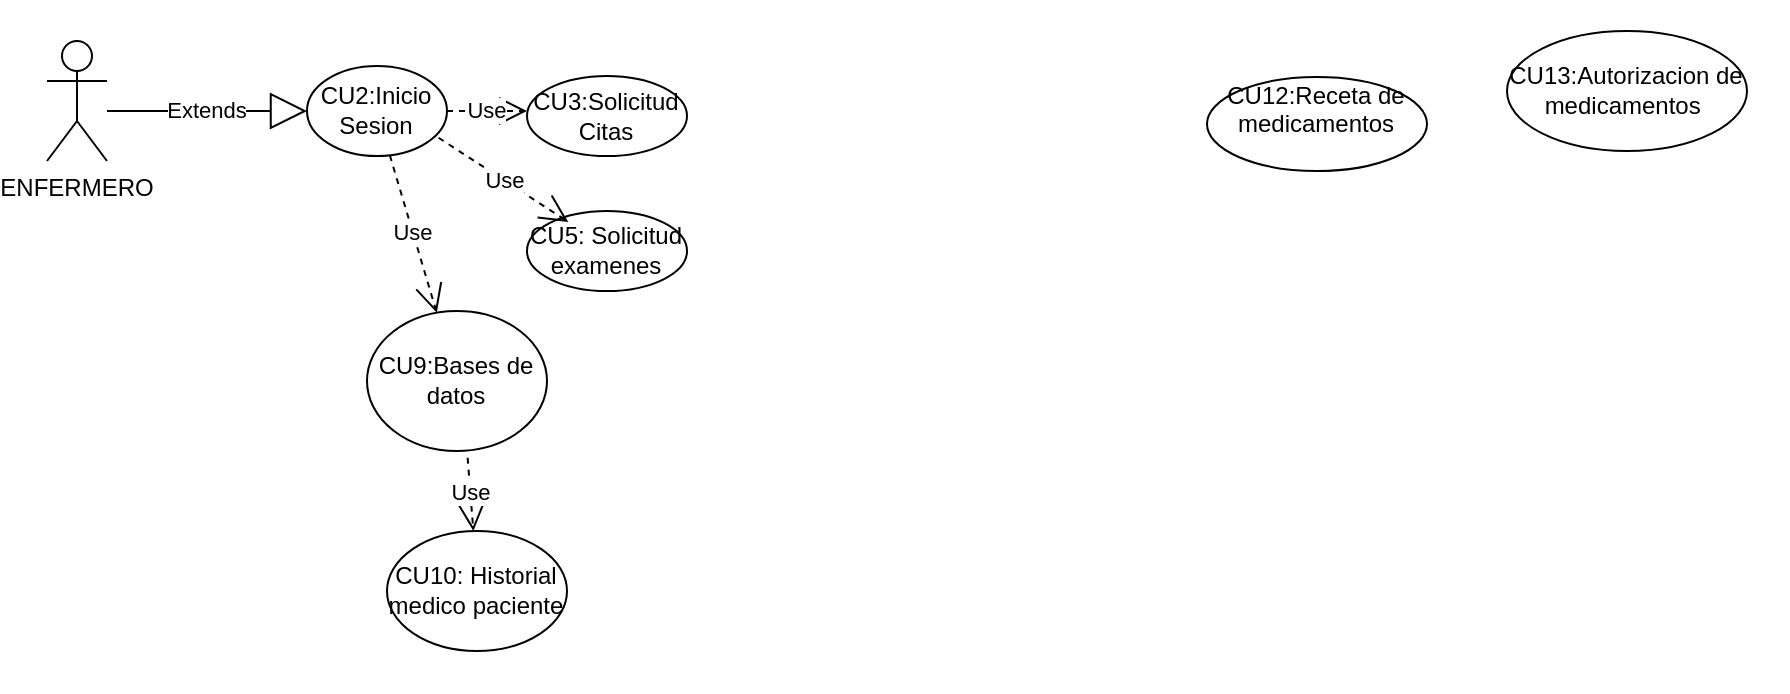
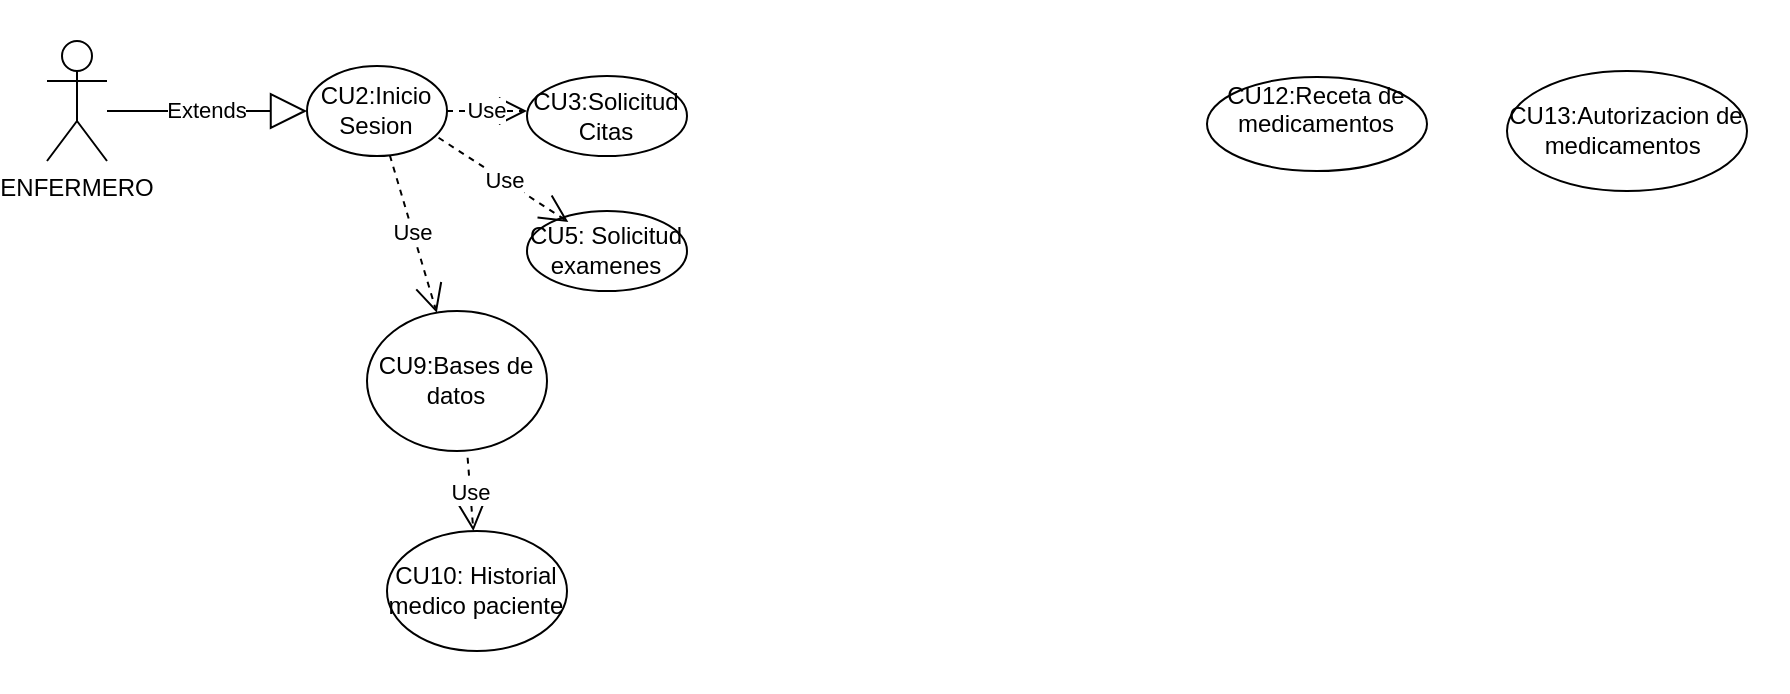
node "CU13:Autorizacion de medicamentos": moved (1627, 91) -> (1627, 131)
